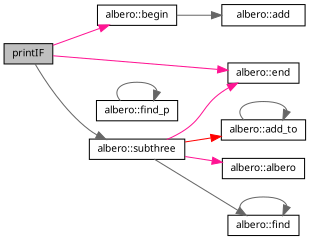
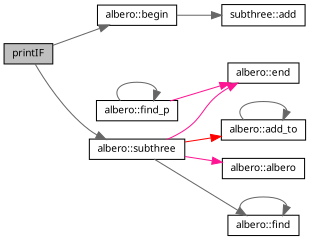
node "albero::add": label "albero::add" -> "subthree::add"
edge "printIF" -> "albero::begin": color deeppink -> gray40
edge "printIF" -> "albero::end": now "albero::find_p" -> "albero::end"
